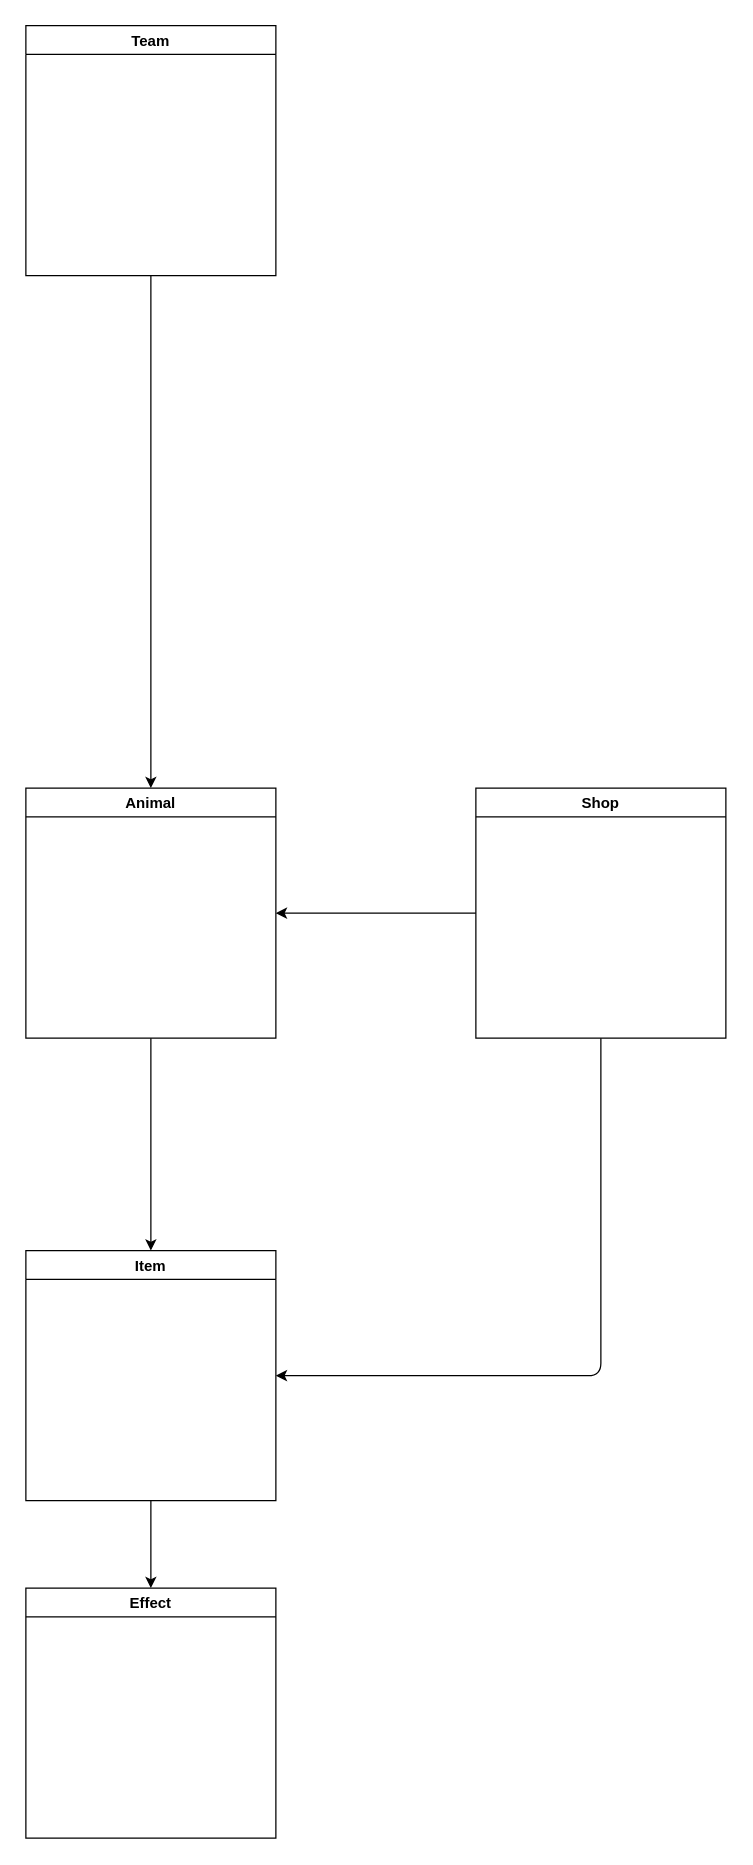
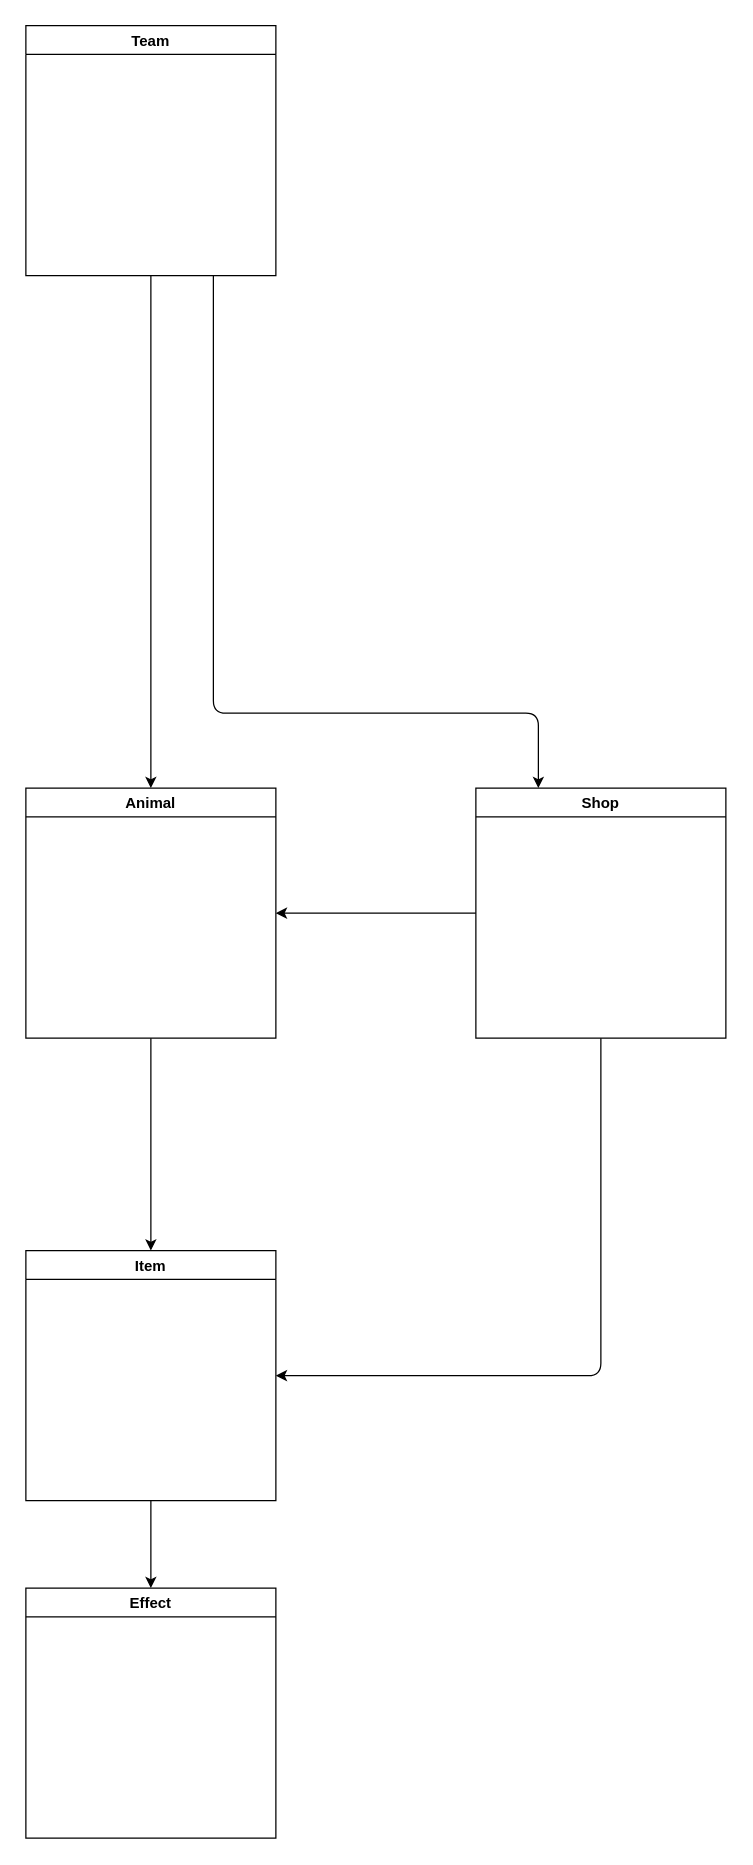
edge "Team" -> "Shop": added
